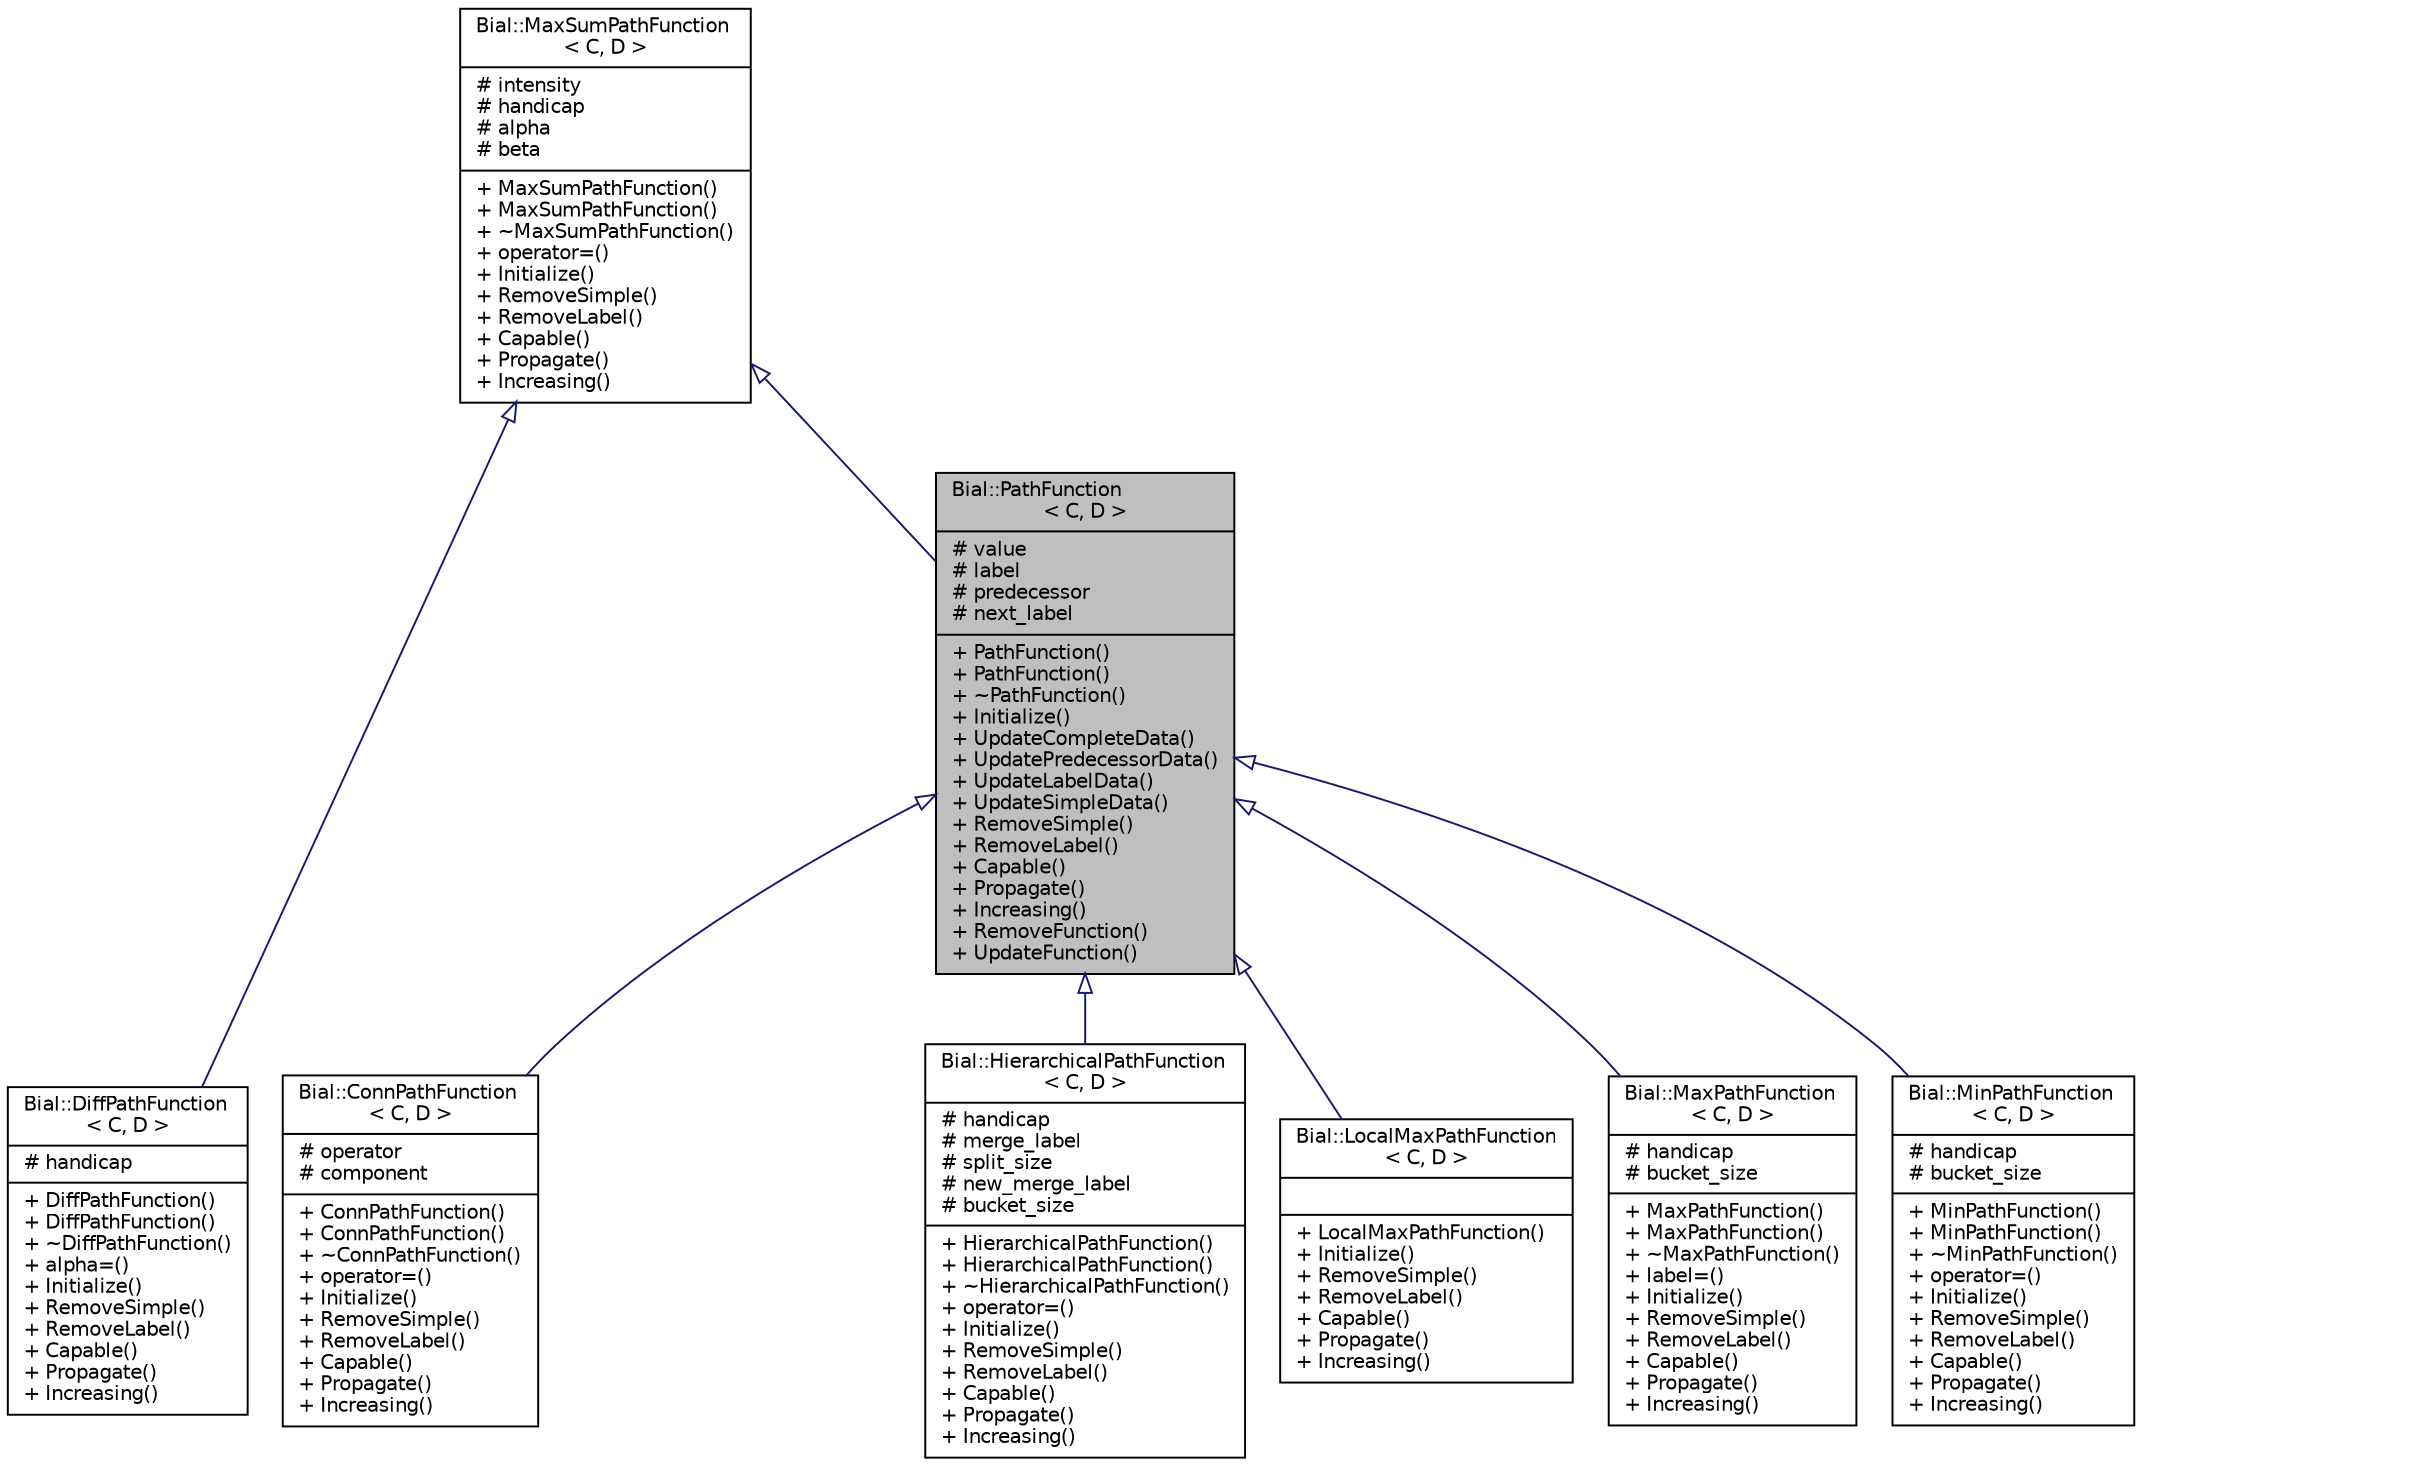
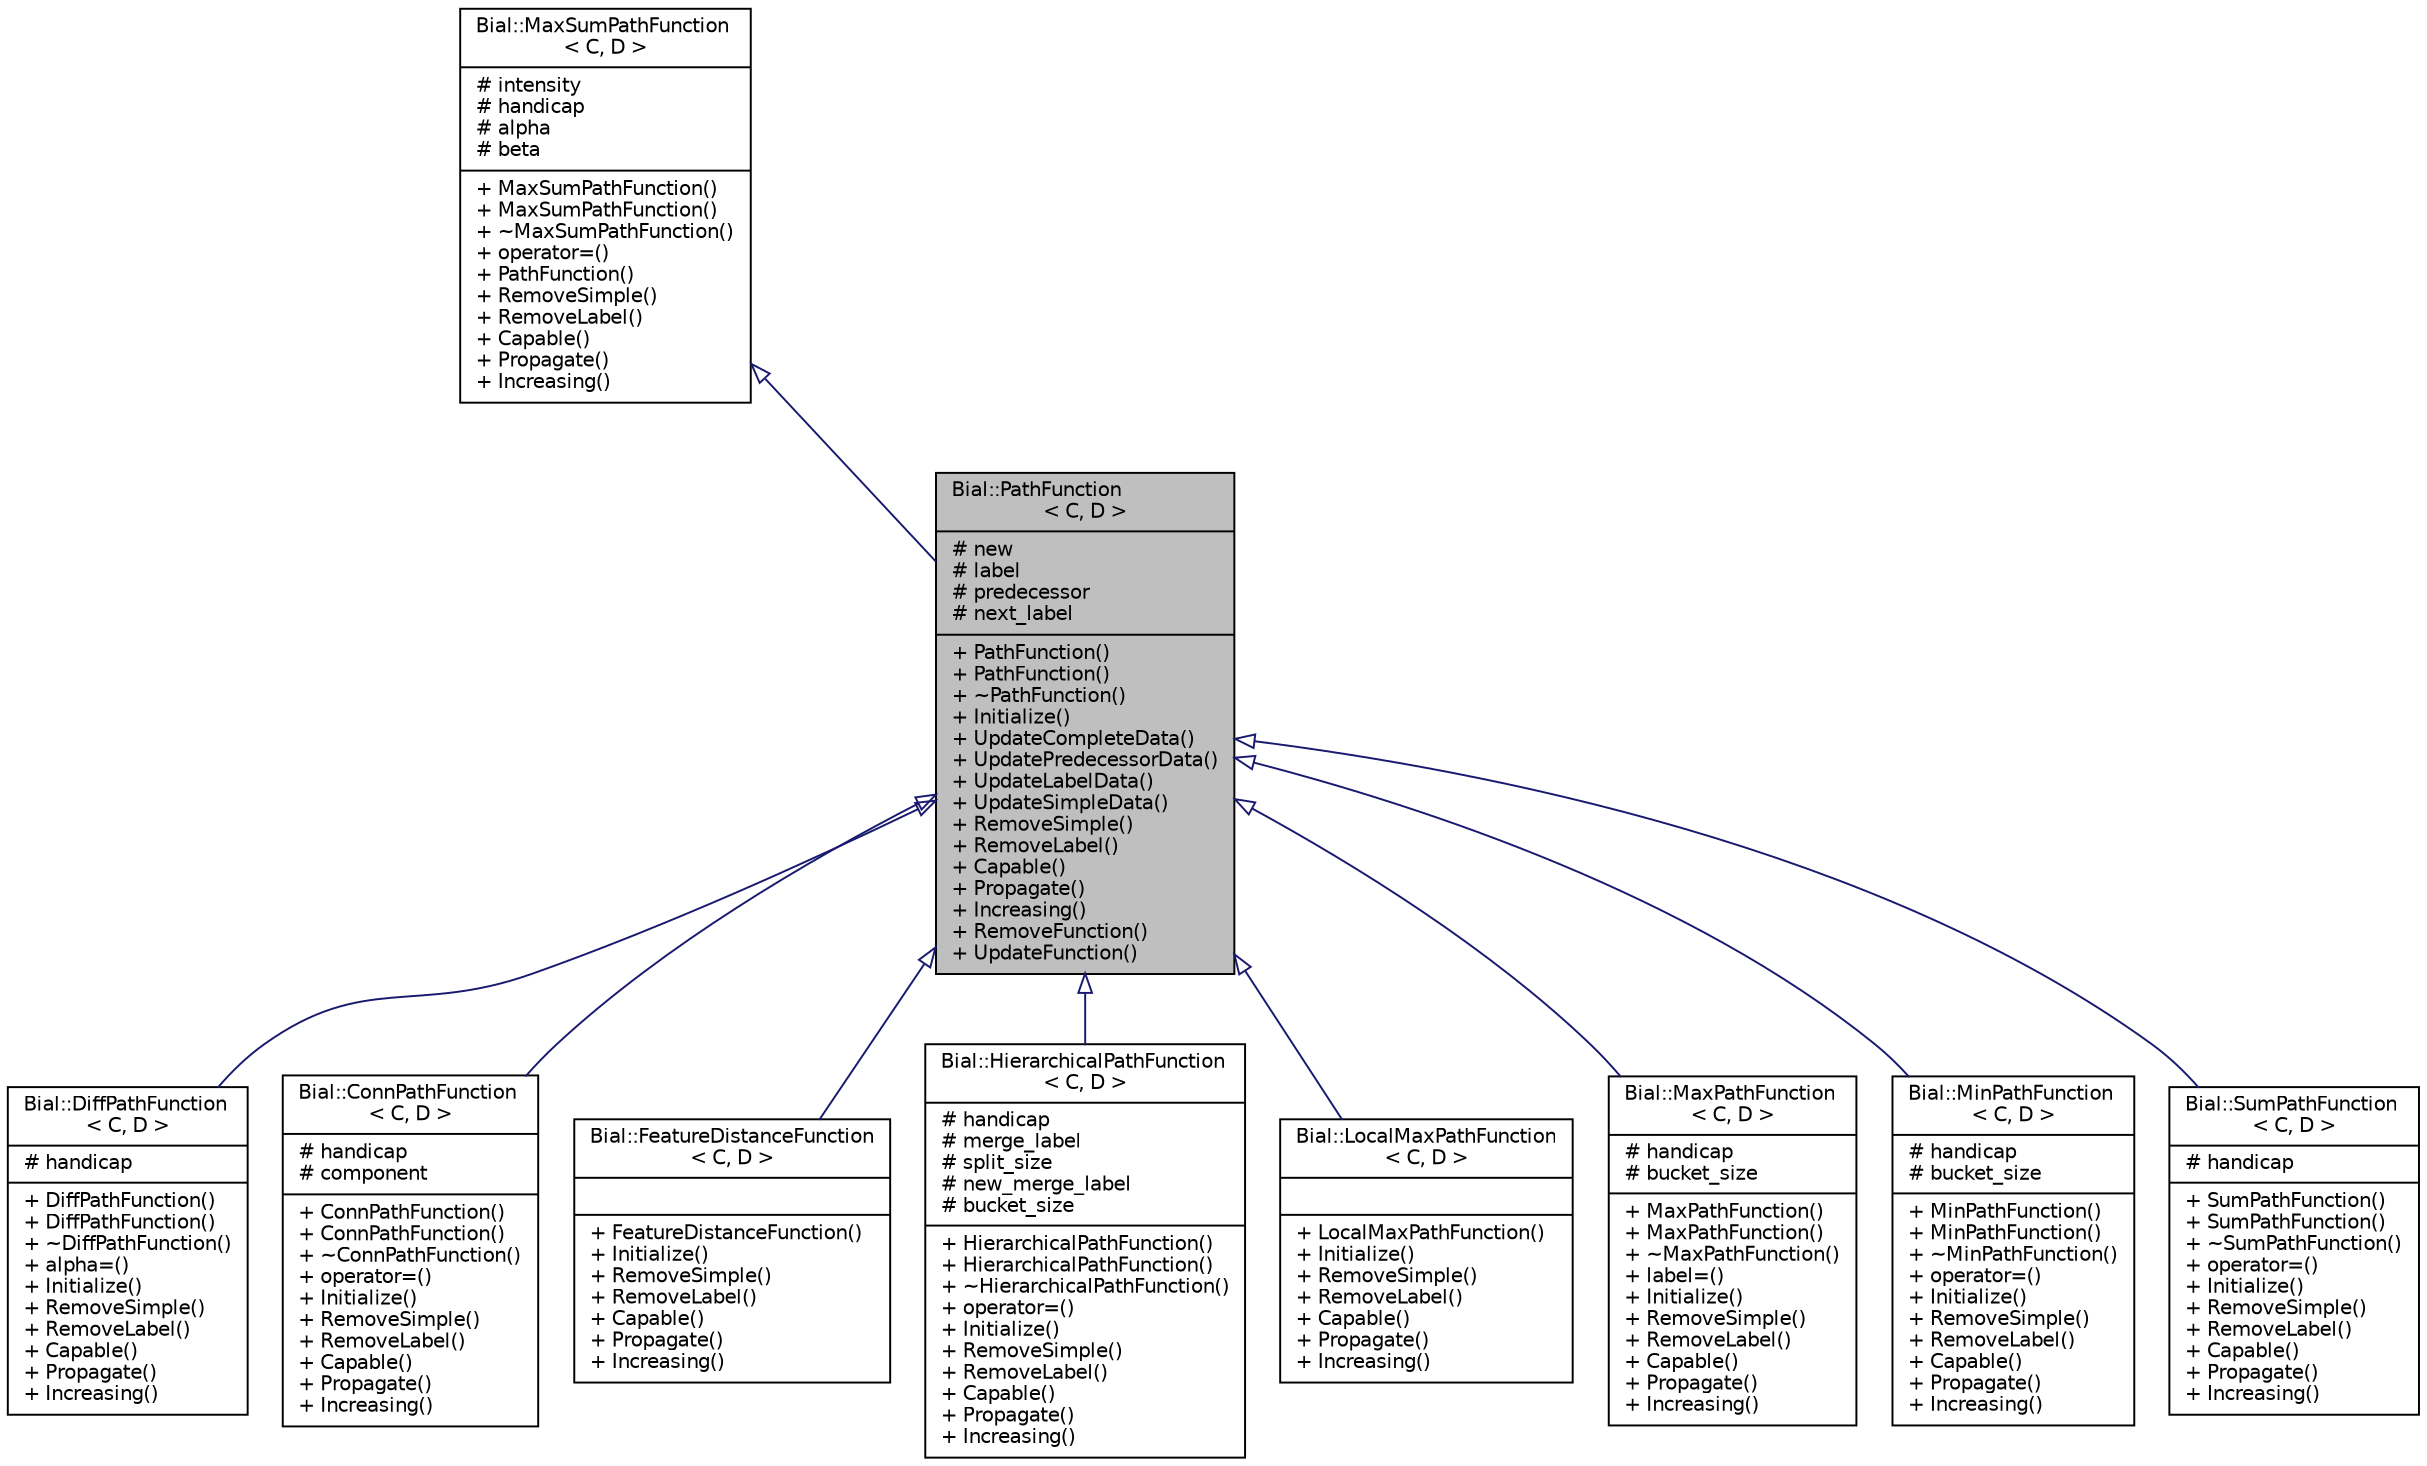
node "Bial::MaxSumPathFunction": text "+ Initialize()" -> "+ PathFunction()"
node "Bial::PathFunction": text "# value" -> "# new"
edge "Bial::DiffPathFunction" -> "Bial::MaxSumPathFunction": now "Bial::DiffPathFunction" -> "Bial::PathFunction"
node "Bial::ConnPathFunction": text "# operator" -> "# handicap"
node "Bial::FeatureDistanceFunction": added
node "Bial::SumPathFunction": added
